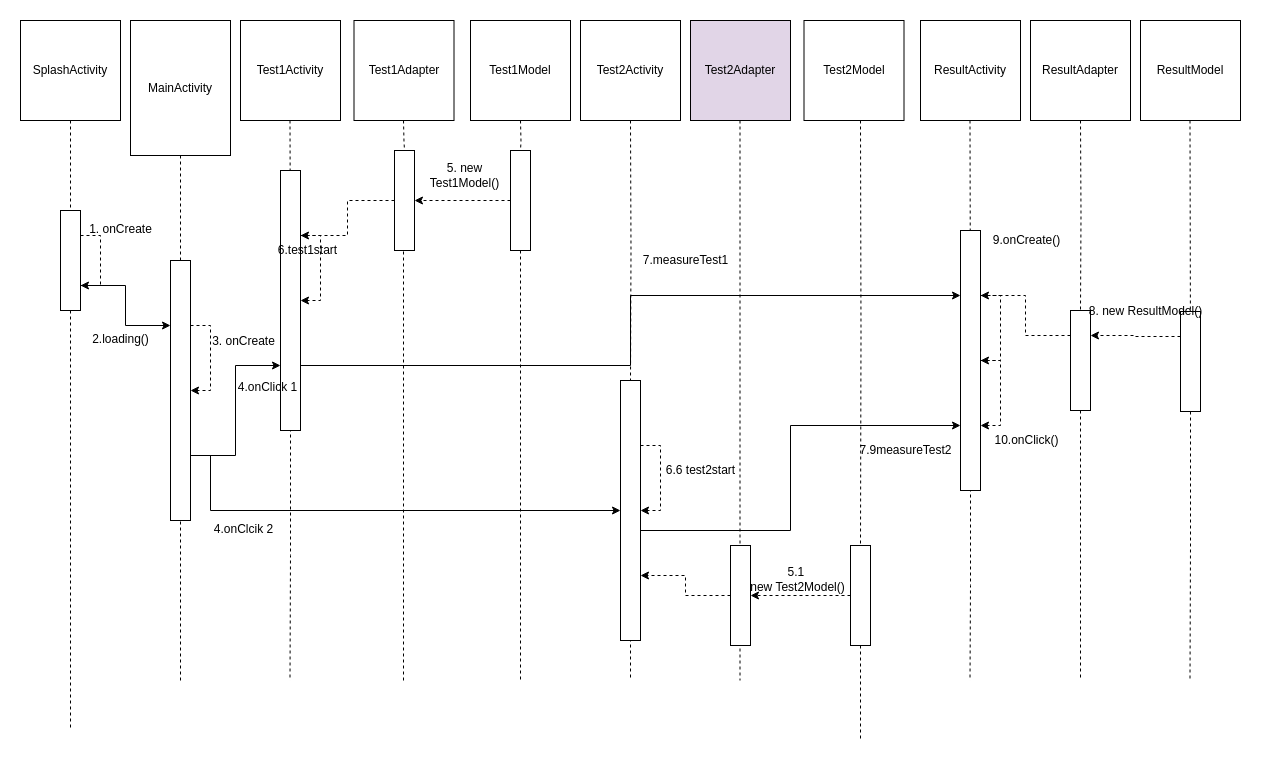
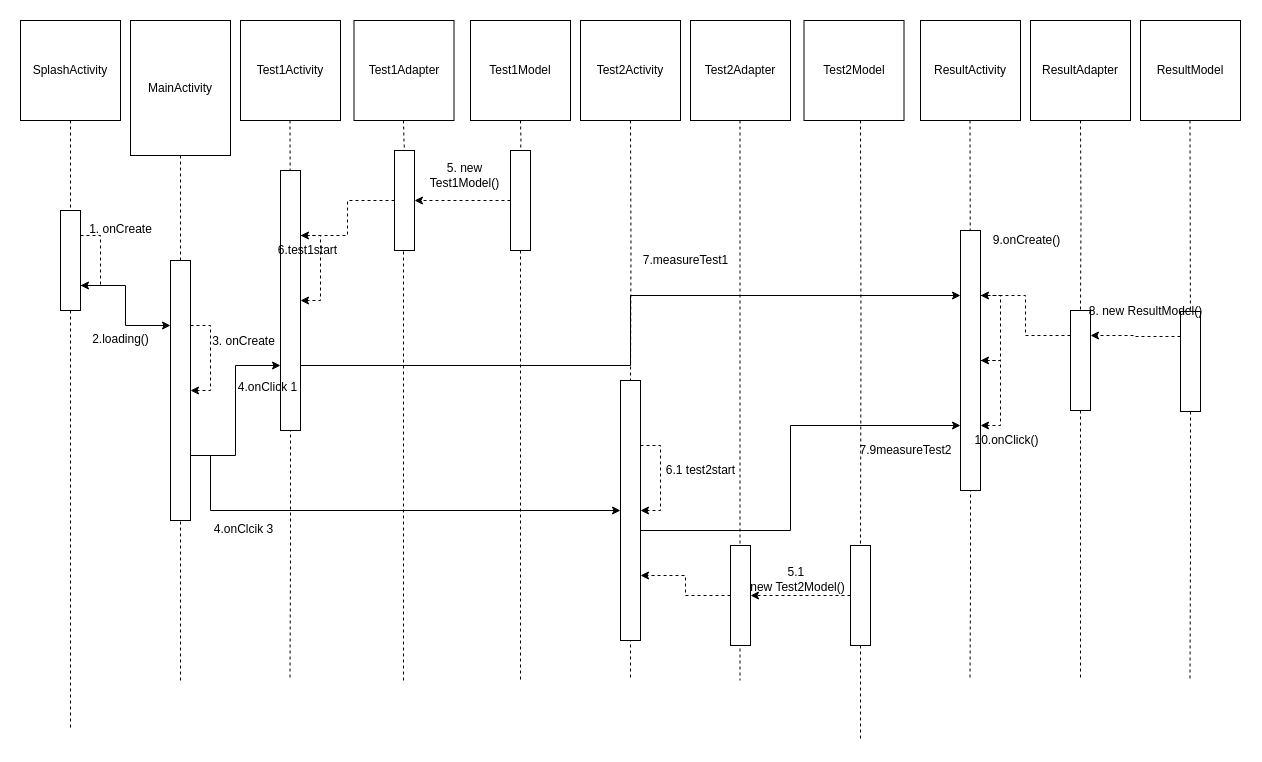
node "Test2Adapter": fillcolor #e1d5e7 -> #ffffff
node "10.onClick()": moved (1027, 441) -> (1007, 441)
node "6.6 test2start": label "6.6 test2start" -> "6.1 test2start"
node "4.onClcik 2": label "4.onClcik 2" -> "4.onClcik 3"
